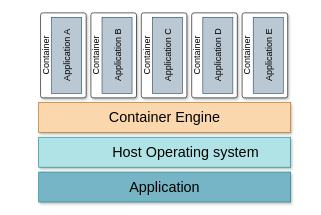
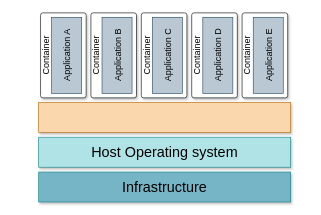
node "Container Engine": removed
node "Host Operating system": moved (186, 152) -> (165, 152)
node "Application": label "Application" -> "Infrastructure"
